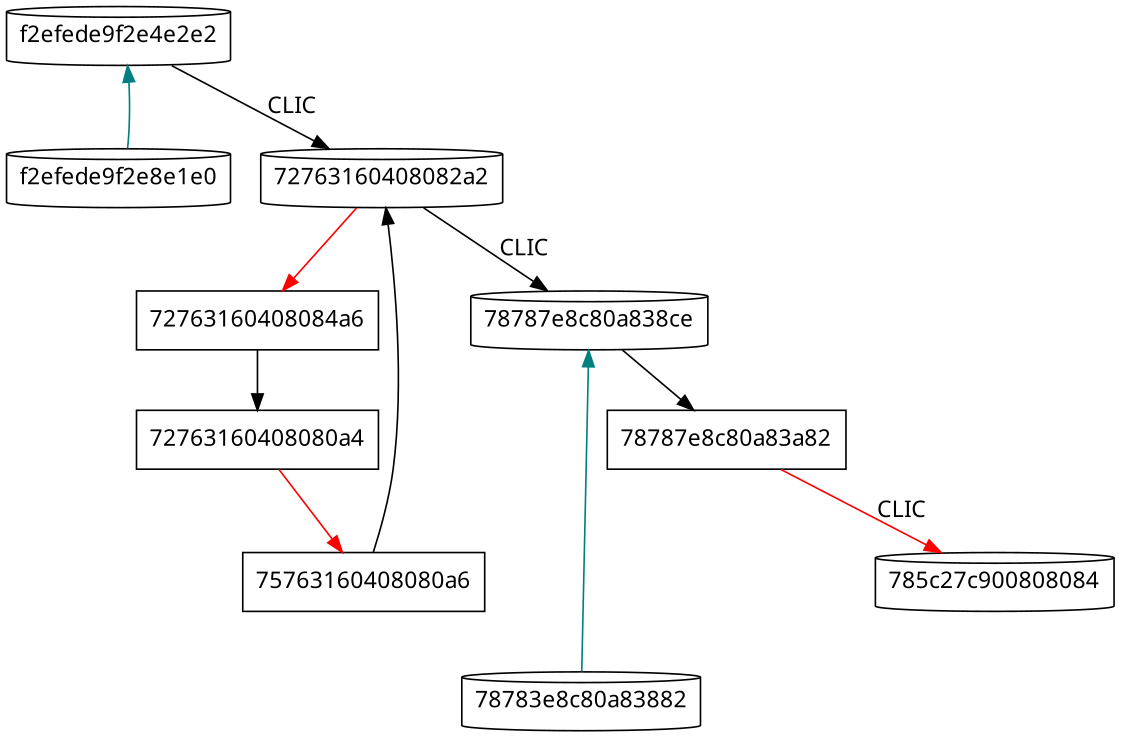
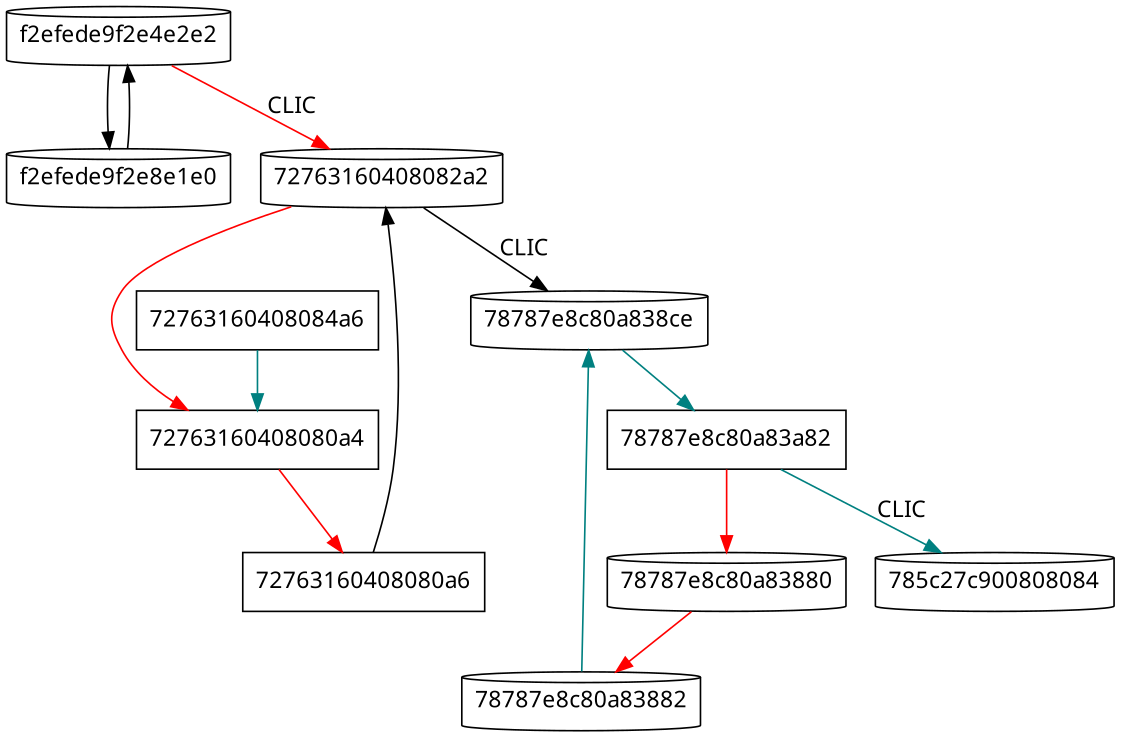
edge "f2efede9f2e4e2e2" -> "f2efede9f2e8e1e0": added
edge "f2efede9f2e4e2e2" -> "72763160408082a2": color black -> red
edge "f2efede9f2e8e1e0" -> "f2efede9f2e4e2e2": color teal -> black
edge "72763160408082a2" -> "72763160408084a6": now "72763160408082a2" -> "72763160408080a4"
edge "72763160408084a6" -> "72763160408080a4": color black -> teal
edge "78787e8c80a838ce" -> "78787e8c80a83a82": color black -> teal
edge "78787e8c80a83a82" -> "785c27c900808084": color red -> teal
node "75763160408080a6": label "75763160408080a6" -> "72763160408080a6"
node "78787e8c80a83880": added
node "78783e8c80a83882": label "78783e8c80a83882" -> "78787e8c80a83882"
